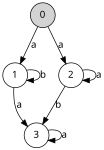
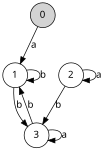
edge "0" -> "2": removed, label "a"
edge "1" -> "3": label "a" -> "b"
edge "3" -> "1": added, label "b"
